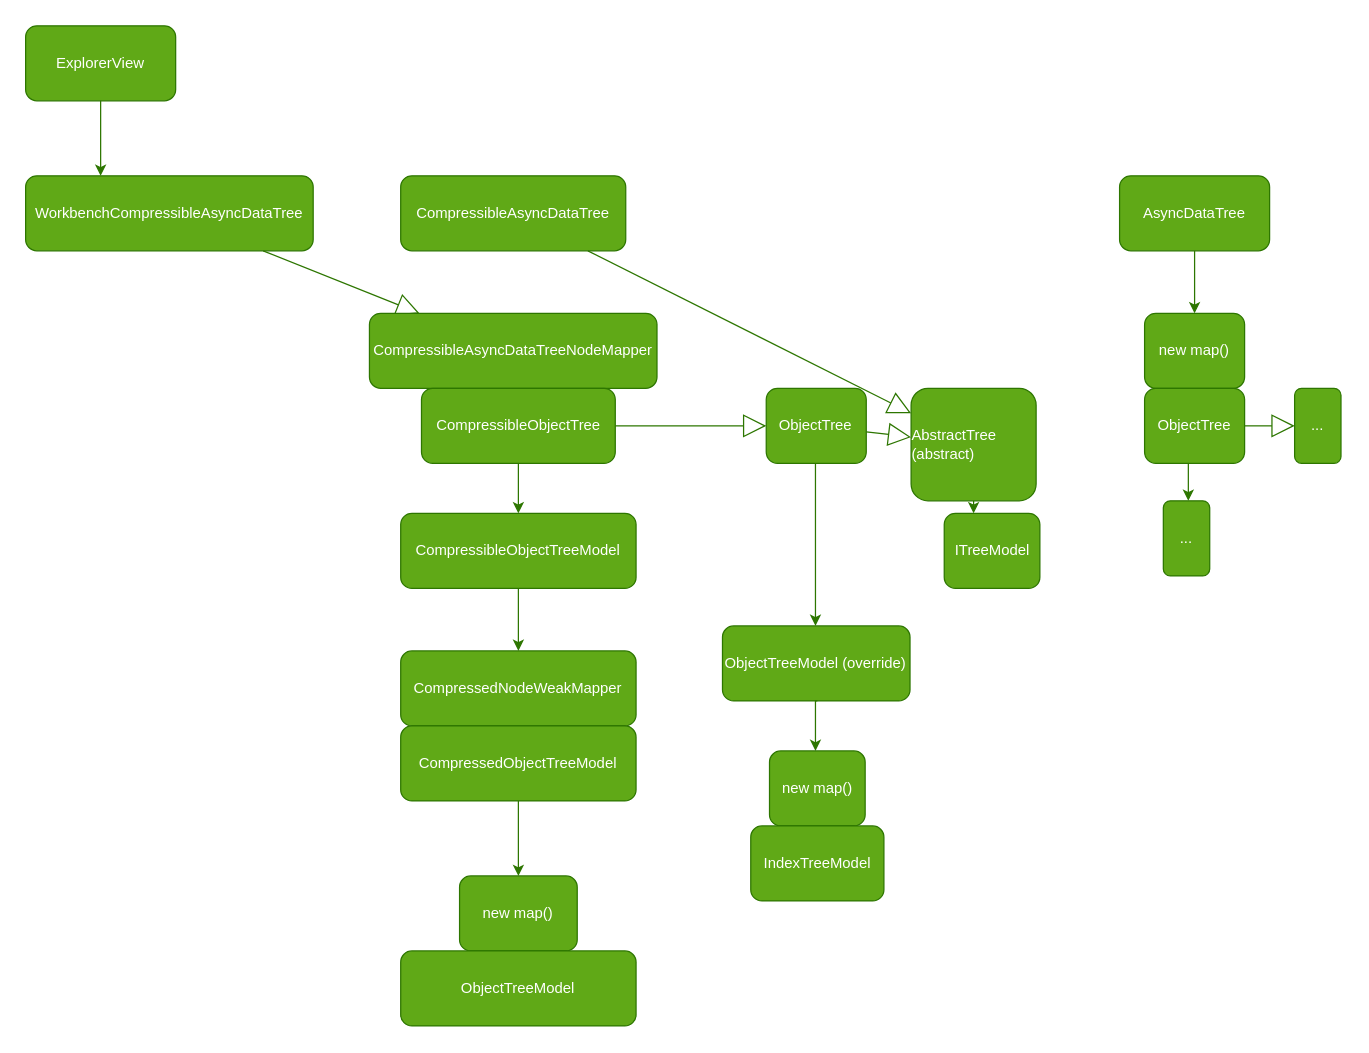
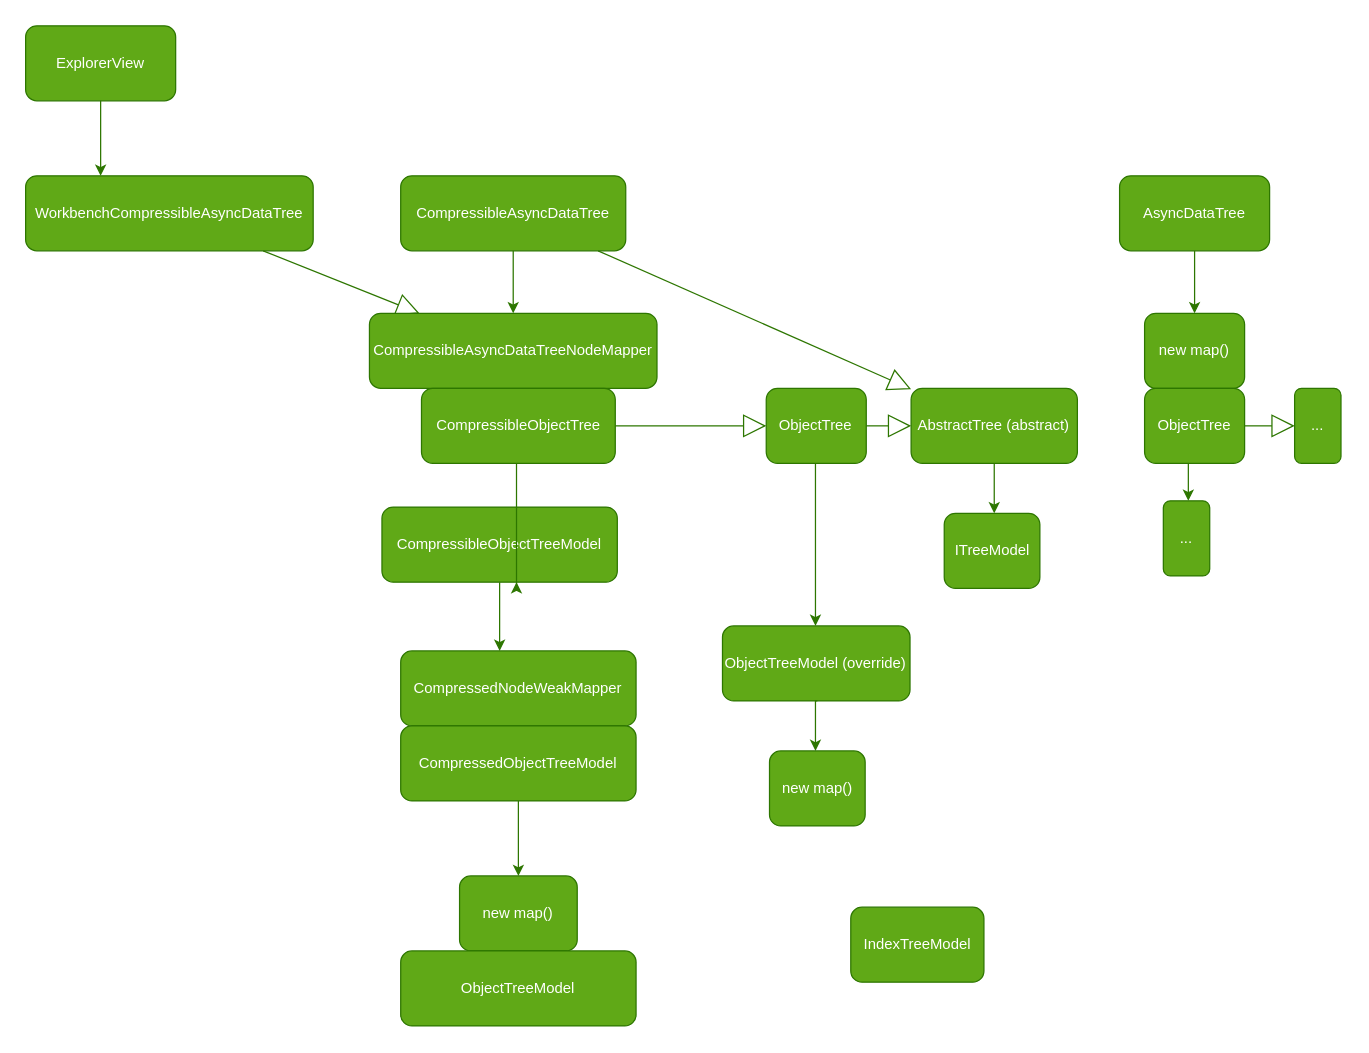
edge "CompressibleAsyncDataTree" -> "CompressibleAsyncDataTreeNodeMapper": added
node "AbstractTree (abstract)": size 125x113 -> 166x75
node "CompressibleObjectTreeModel": moved (518, 551) -> (500, 544)
node "IndexTreeModel": moved (817, 863) -> (917, 944)
